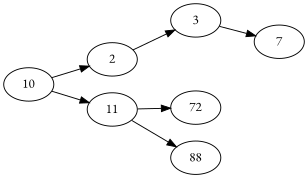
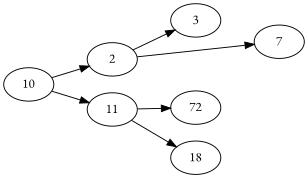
edge "3" -> "7": now "2" -> "7"
node "88": label "88" -> "18"
